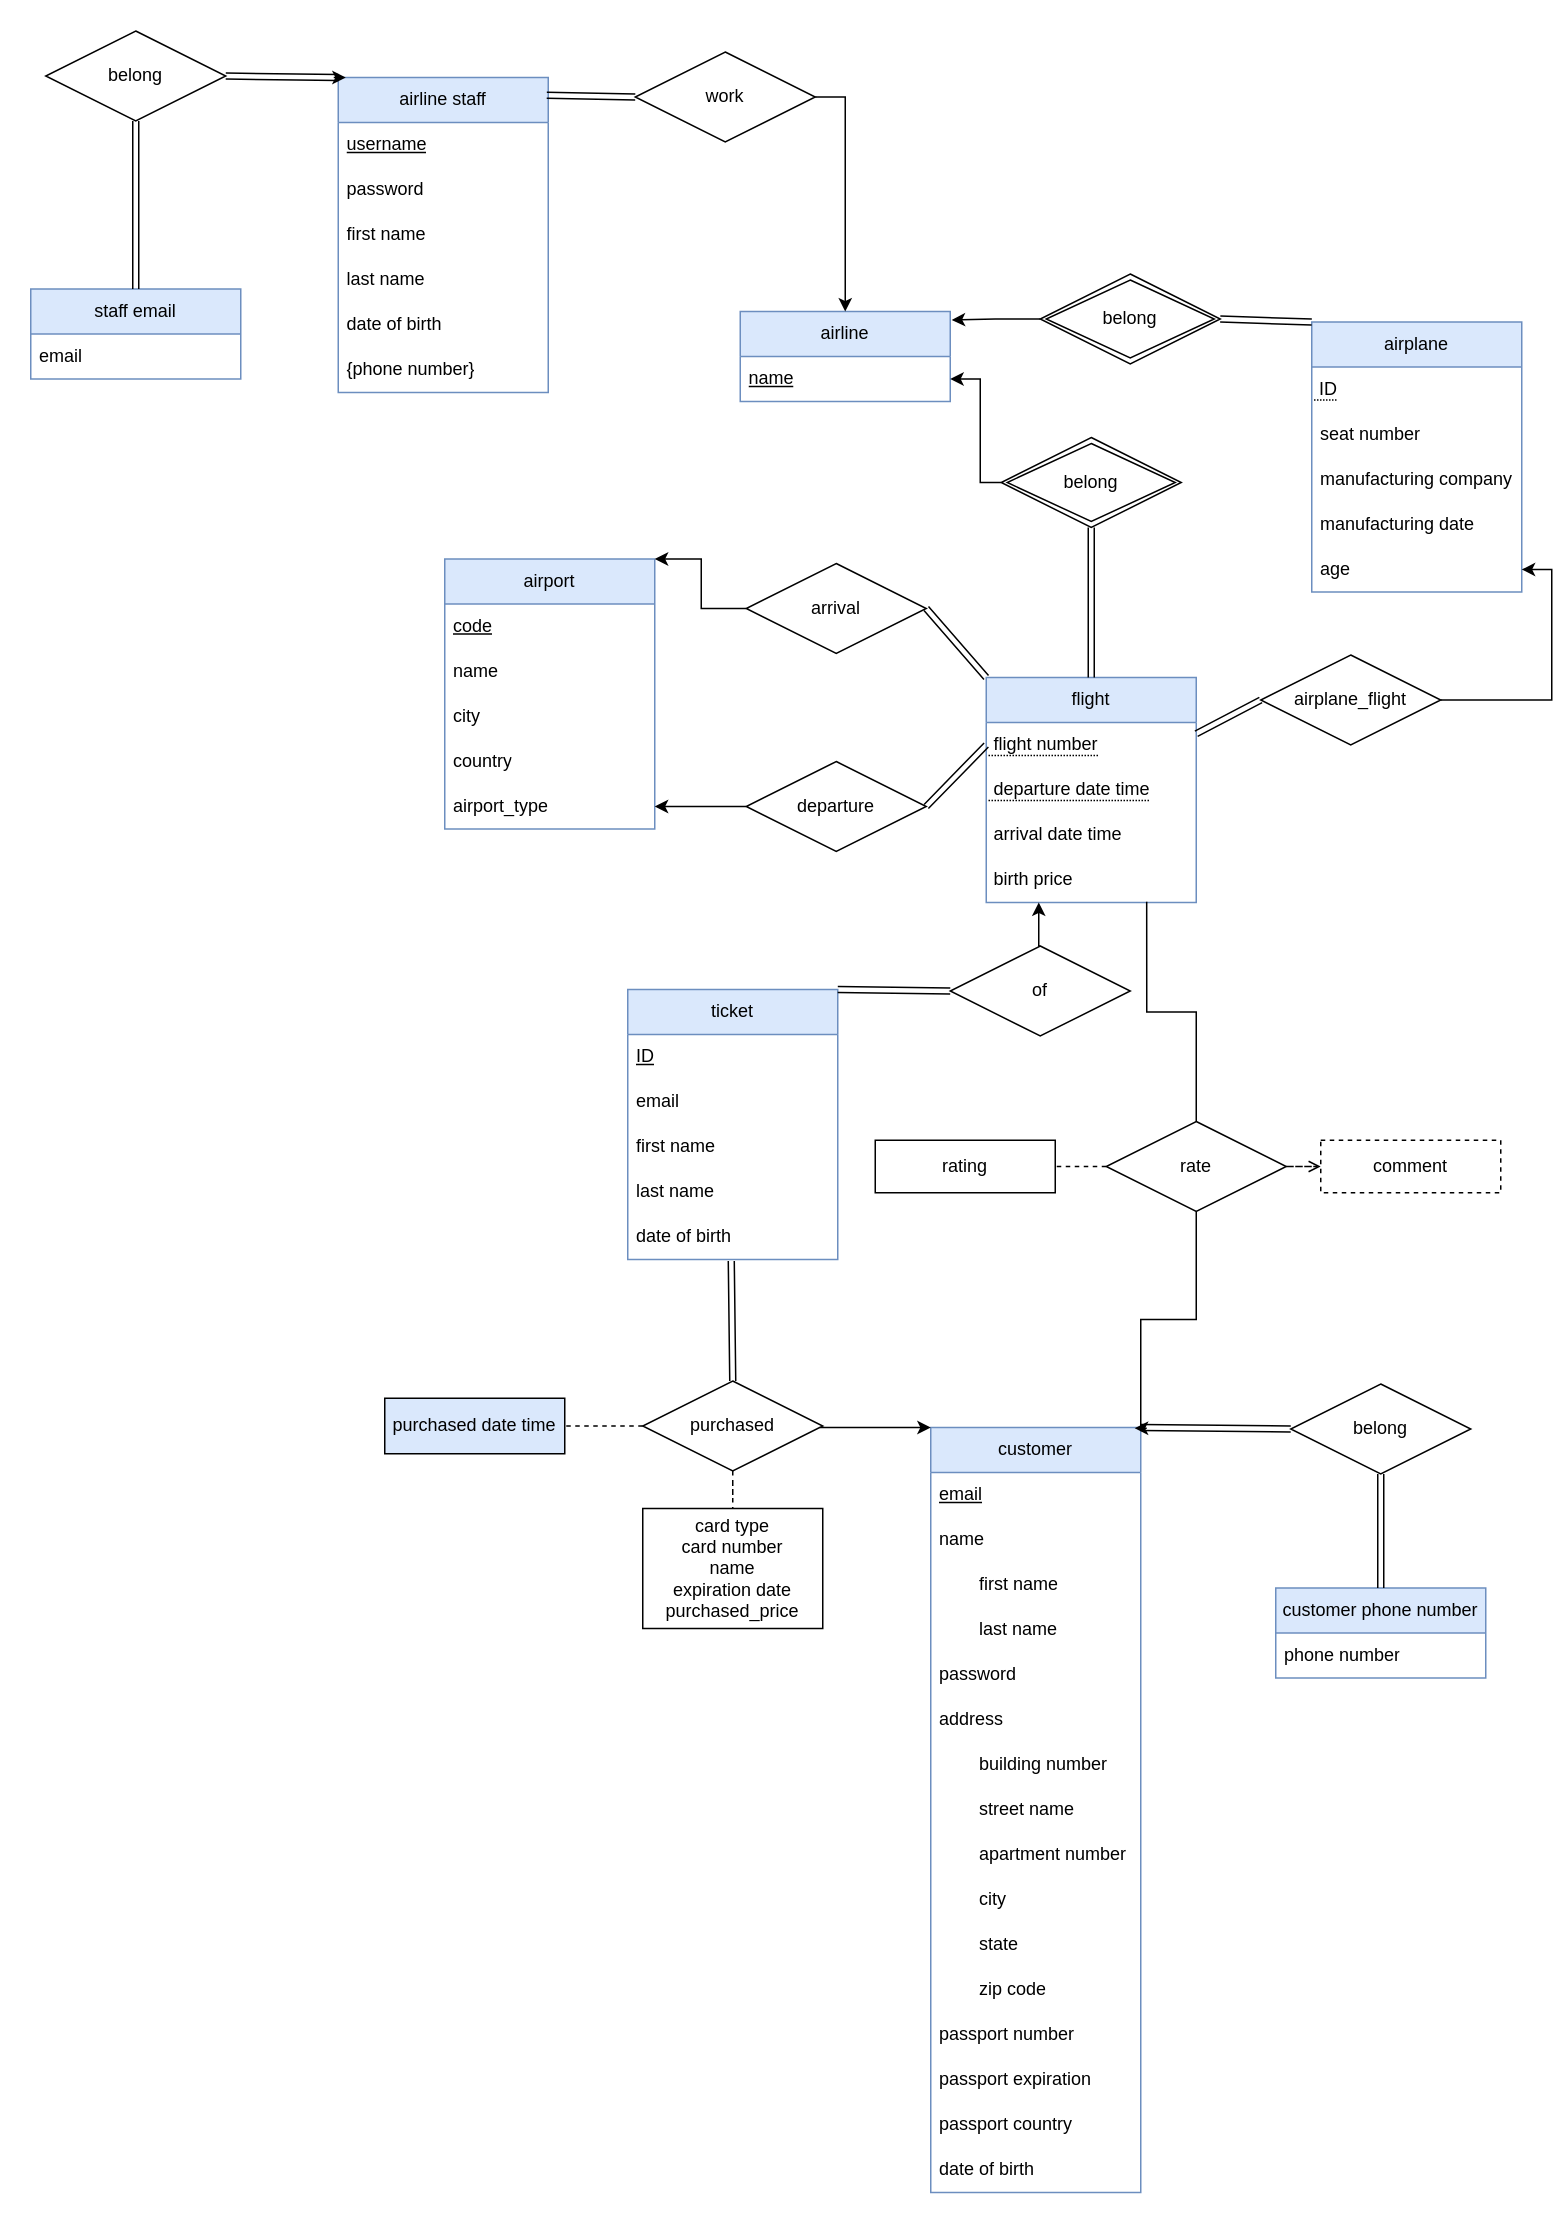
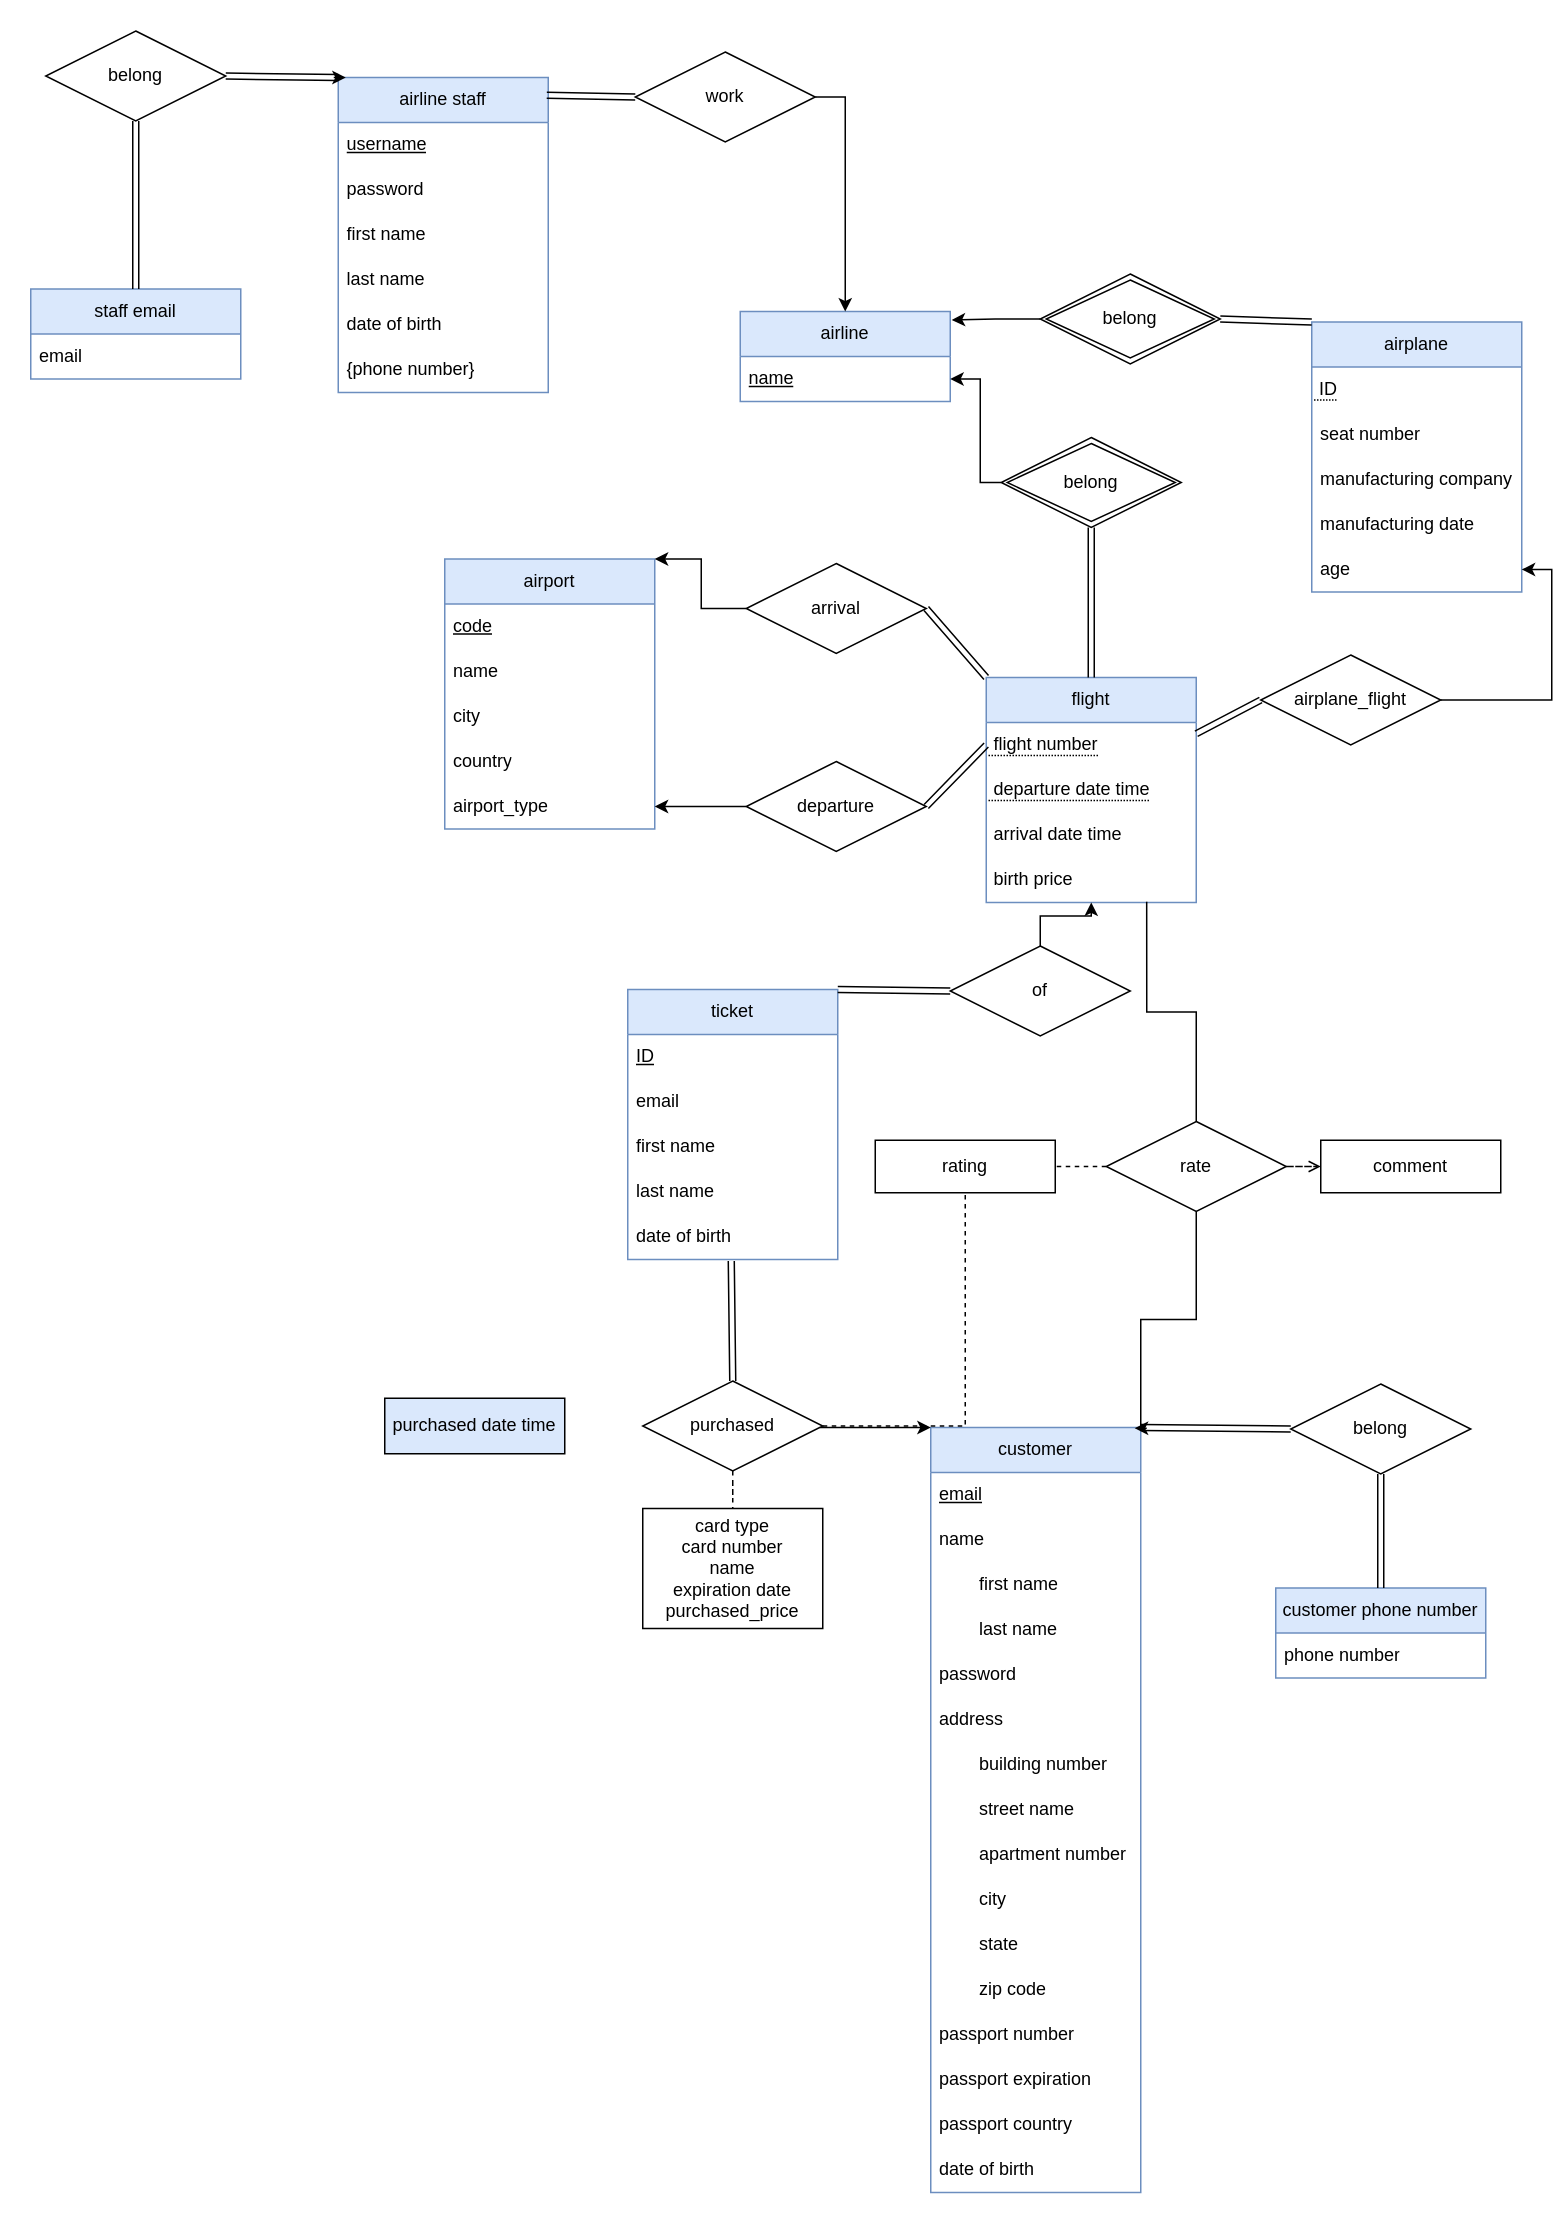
edge "of" -> "flight": now "of" -> "birth price"
node "comment": style dashed -> solid
edge "purchased date time" -- "purchased": now "rating" -- "purchased"
